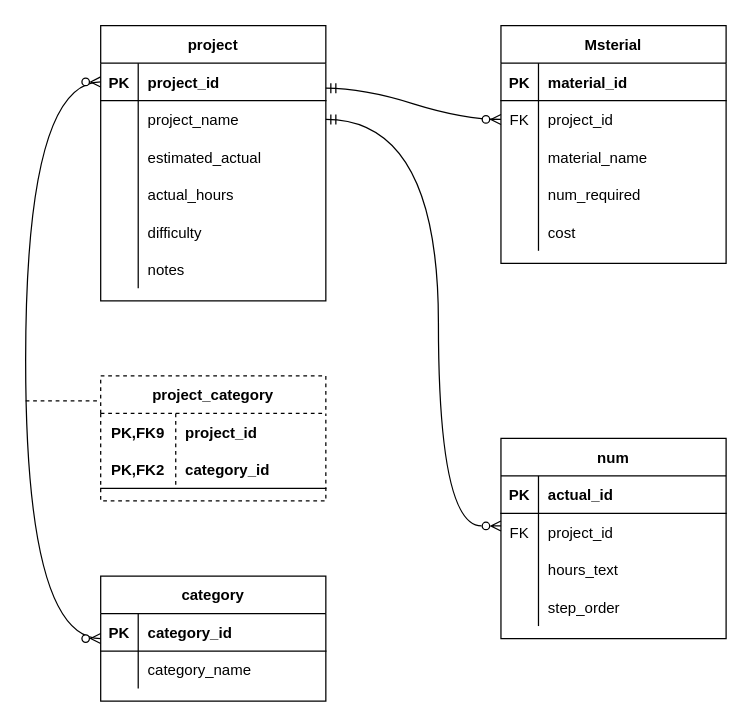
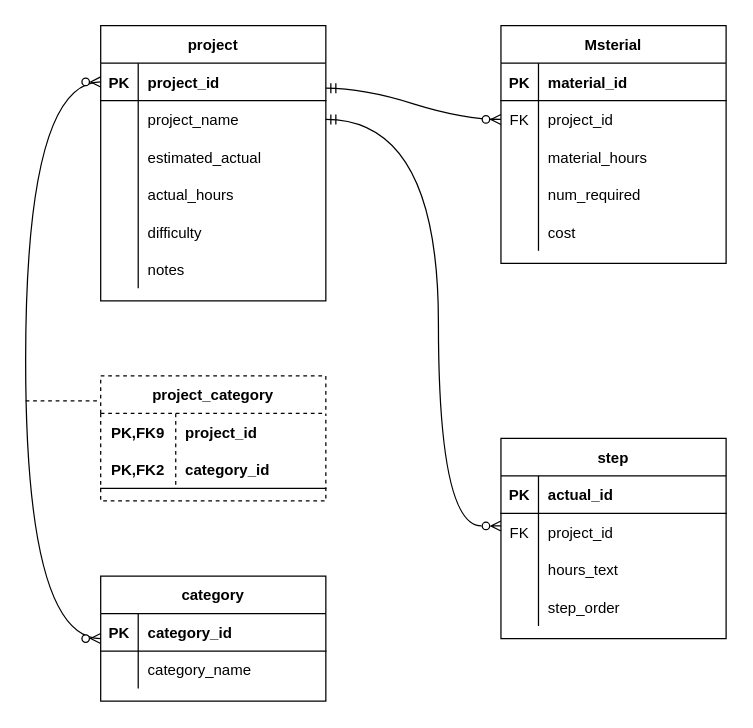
node "material_name": label "material_name" -> "material_hours"
node "num": label "num" -> "step"
